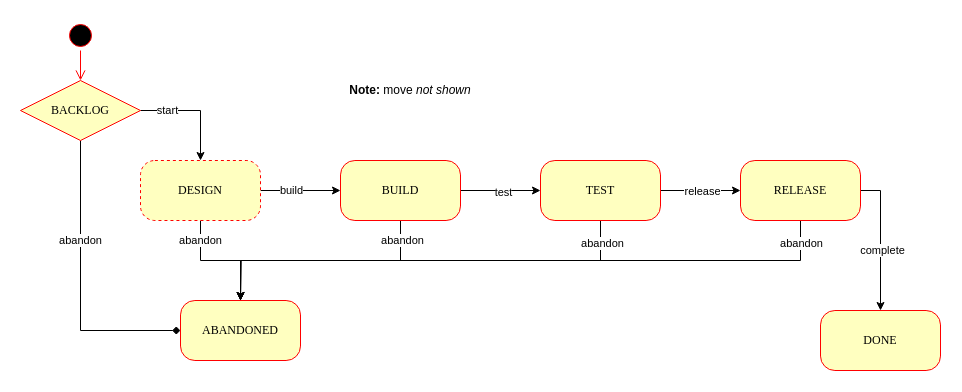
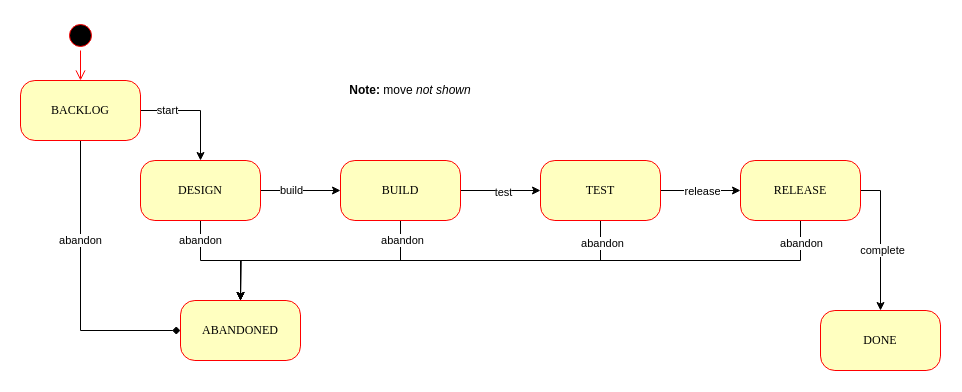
node "BACKLOG": shape diamond -> rounded rectangle
node "DESIGN": style dashed -> solid
